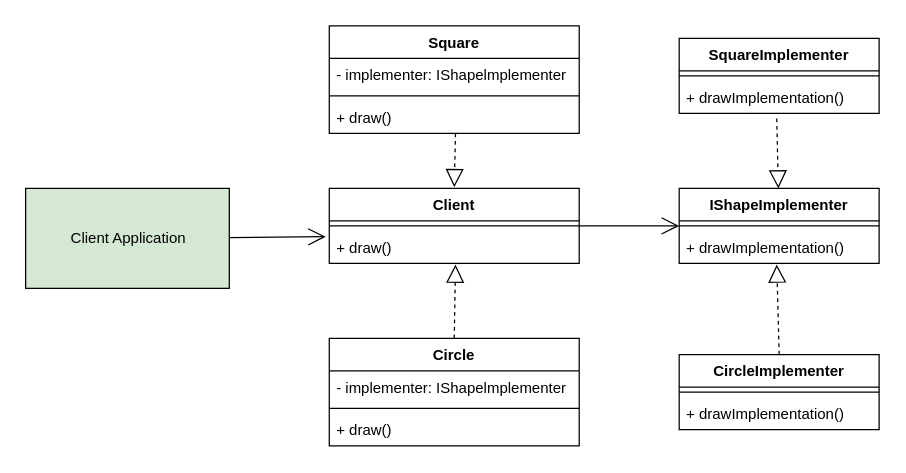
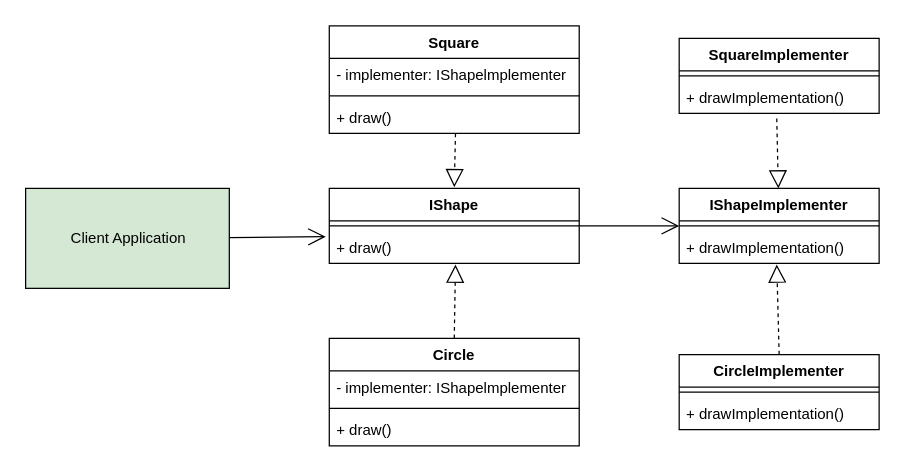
node "Client": label "Client" -> "IShape"
